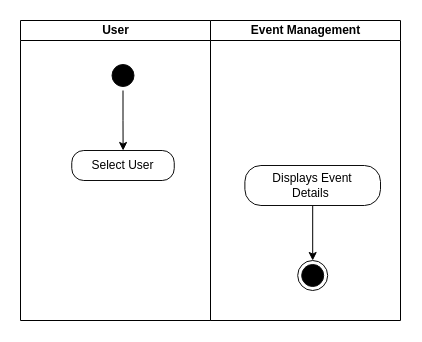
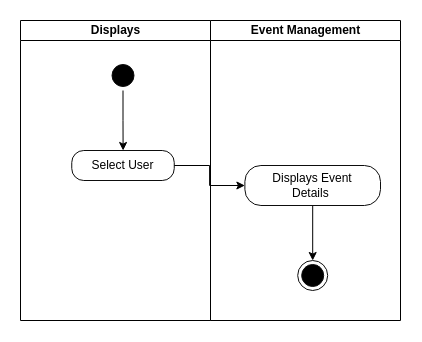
node "User": label "User" -> "Displays"
edge "Select User" -> "Displays Event Details": added
